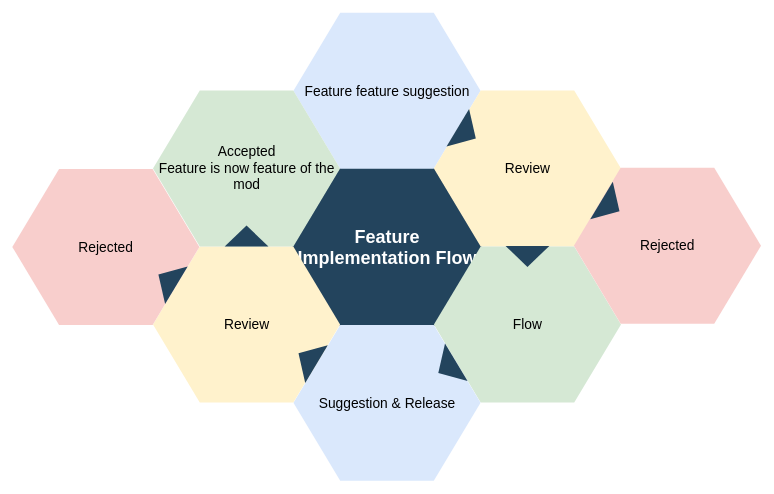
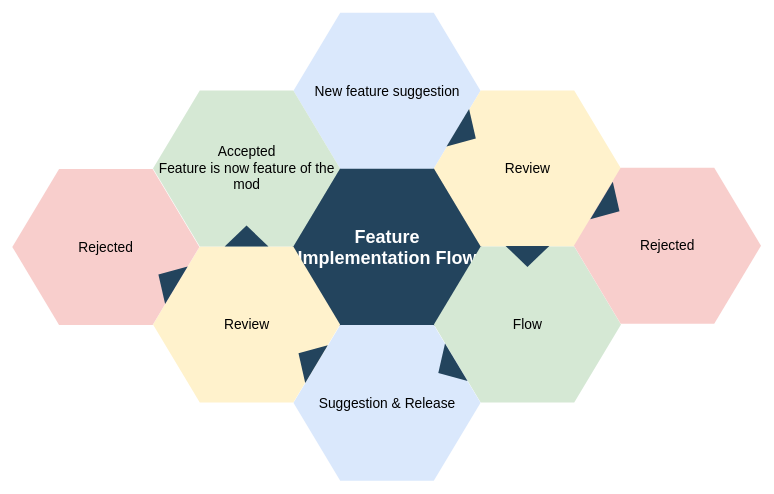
node "Feature feature suggestion": label "Feature feature suggestion" -> "New feature suggestion"
